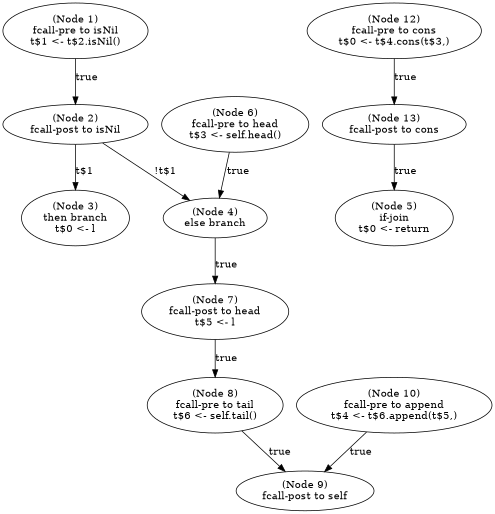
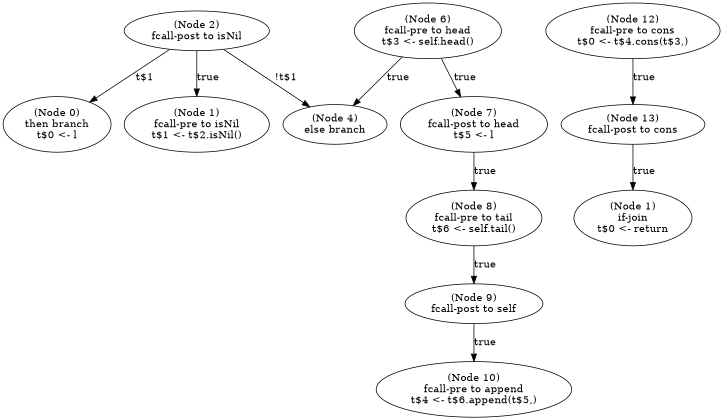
edge "(Node 1) fcall-pre to isNil t$1 <- t$2.isNil()" -> "(Node 2) fcall-post to isNil": reversed
node "(Node 3) then branch t$0 <- l": label "(Node 3) then branch t$0 <- l" -> "(Node 0) then branch t$0 <- l"
node "(Node 5) if-join t$0 <- return": label "(Node 5) if-join t$0 <- return" -> "(Node 1) if-join t$0 <- return"
edge "(Node 4) else branch" -> "(Node 7) fcall-post to head t$5 <- l": now "(Node 6) fcall-pre to head t$3 <- self.head()" -> "(Node 7) fcall-post to head t$5 <- l"
edge "(Node 10) fcall-pre to append t$4 <- t$6.append(t$5,)" -> "(Node 9) fcall-post to self": reversed
